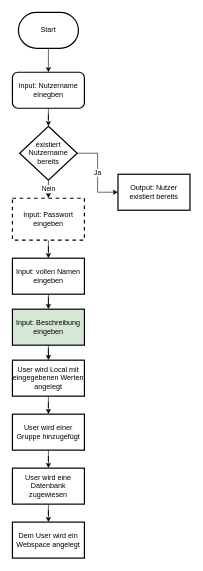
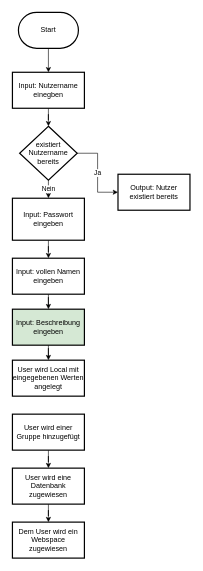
node "Input: Nutzername einegben": shape rounded rectangle -> rectangle
node "Input: Passwort eingeben": style dashed -> solid
edge "User wird Local mit eingegebenen Werten angelegt" -> "User wird einer Gruppe hinzugefügt": removed
node "Dem User wird ein Webspace angelegt": label "Dem User wird ein Webspace angelegt" -> "Dem User wird ein Webspace zugewiesen"
